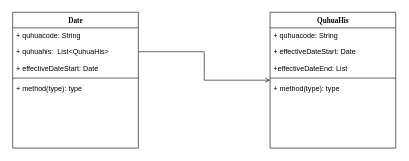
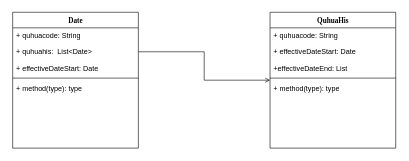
node "+ quhuahis: List<QuhuaHis>": label "+ quhuahis: List<QuhuaHis>" -> "+ quhuahis: List<Date>"
